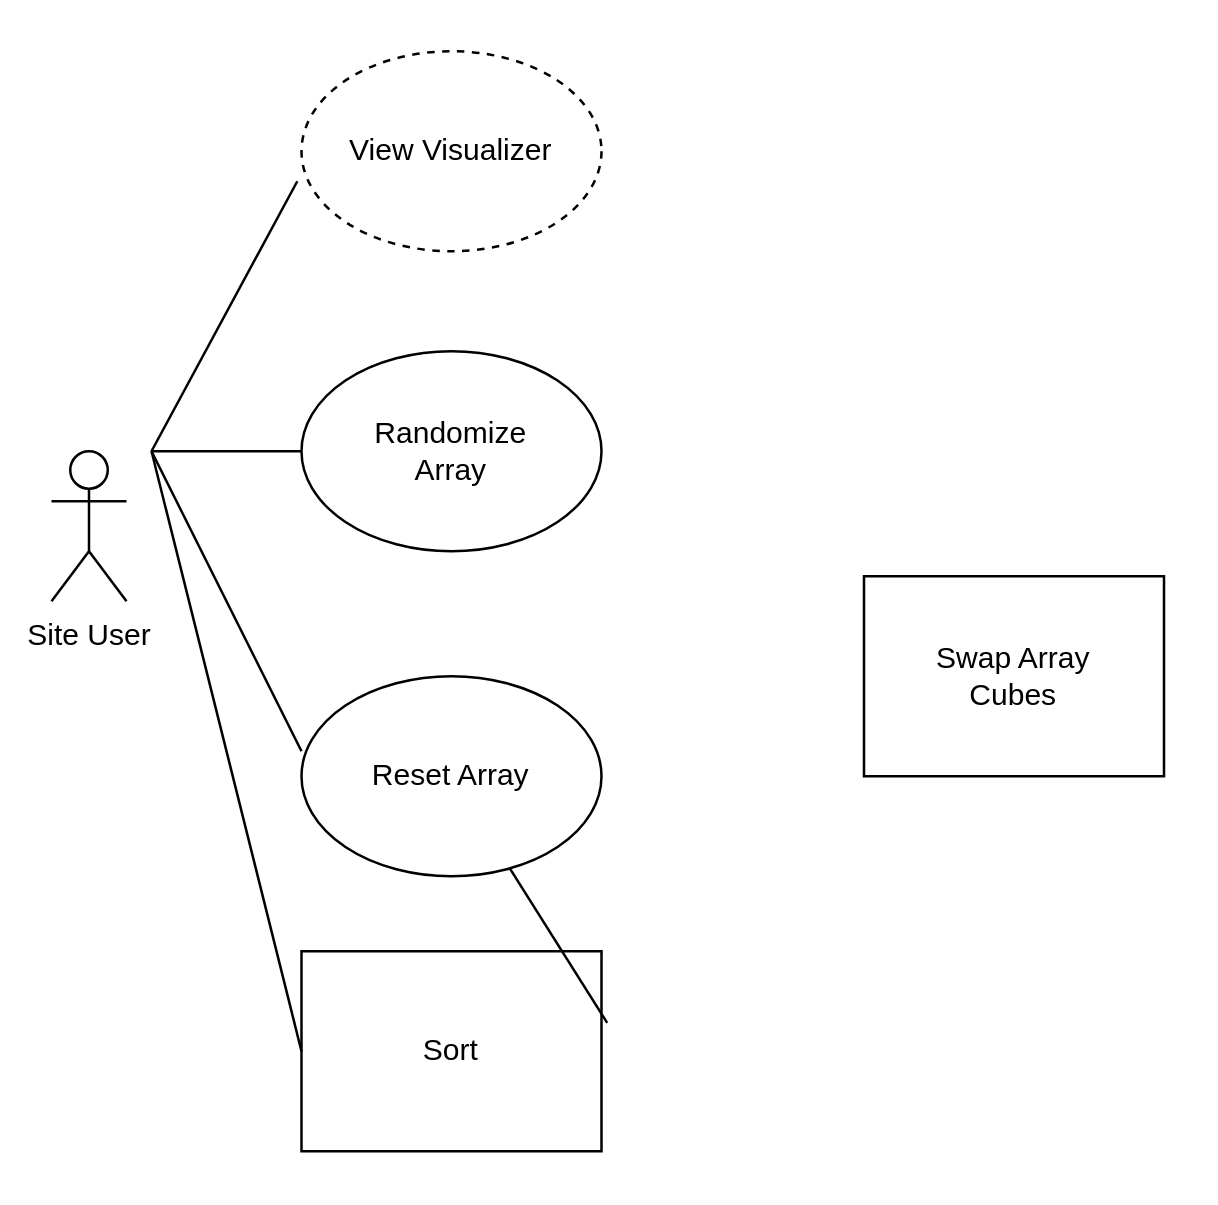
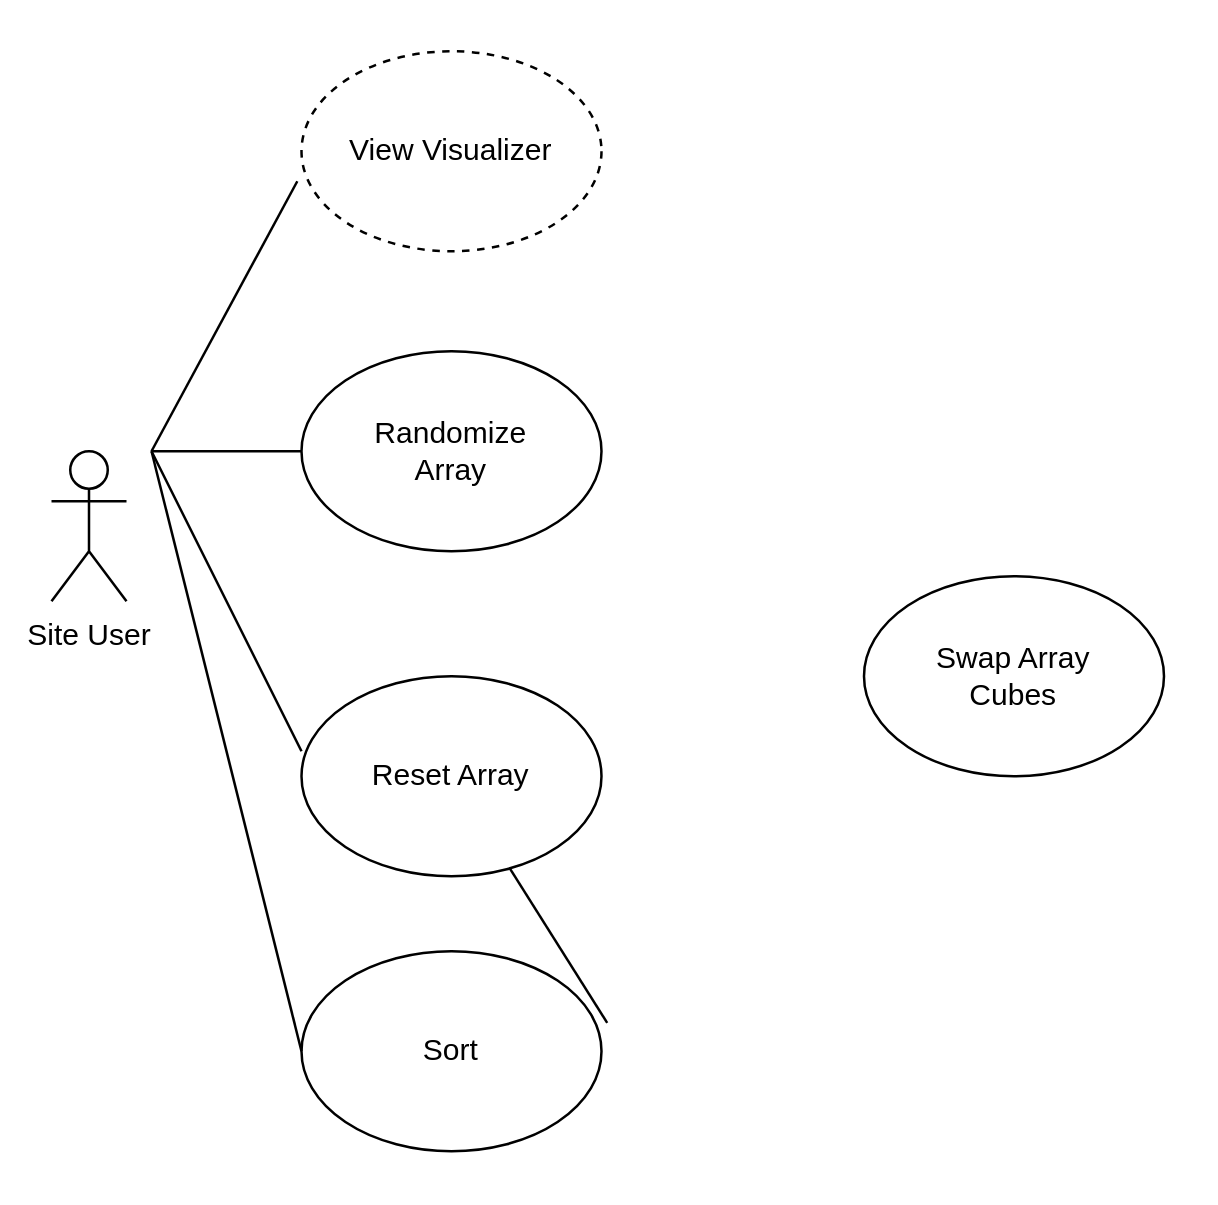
node "Swap Array Cubes": shape rectangle -> ellipse
node "Sort": shape rectangle -> ellipse
